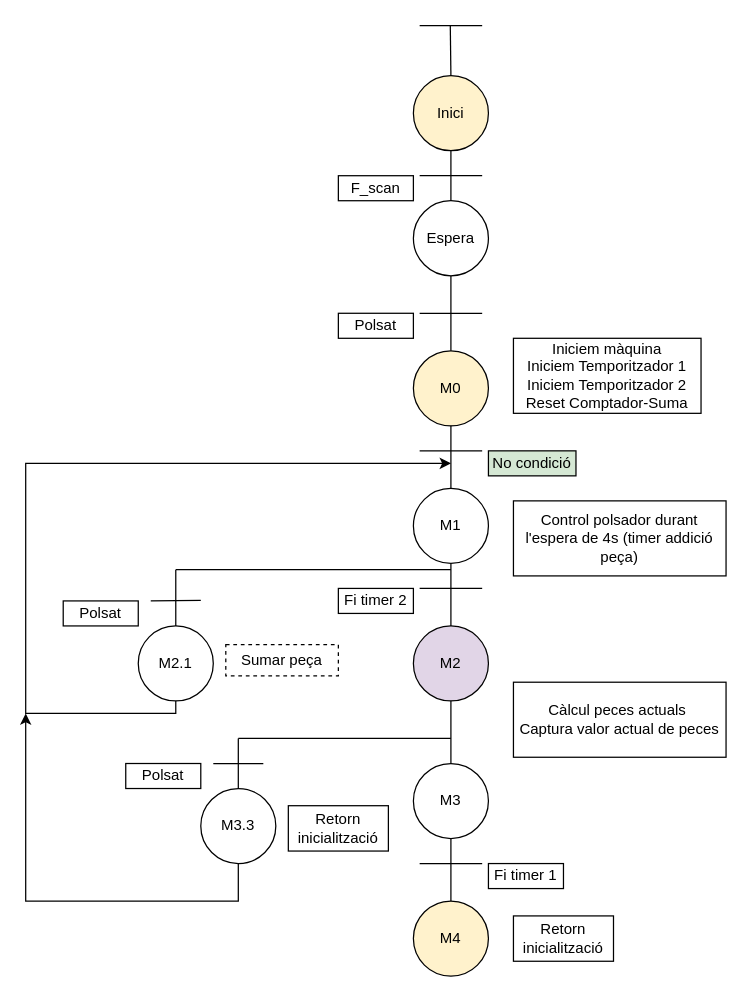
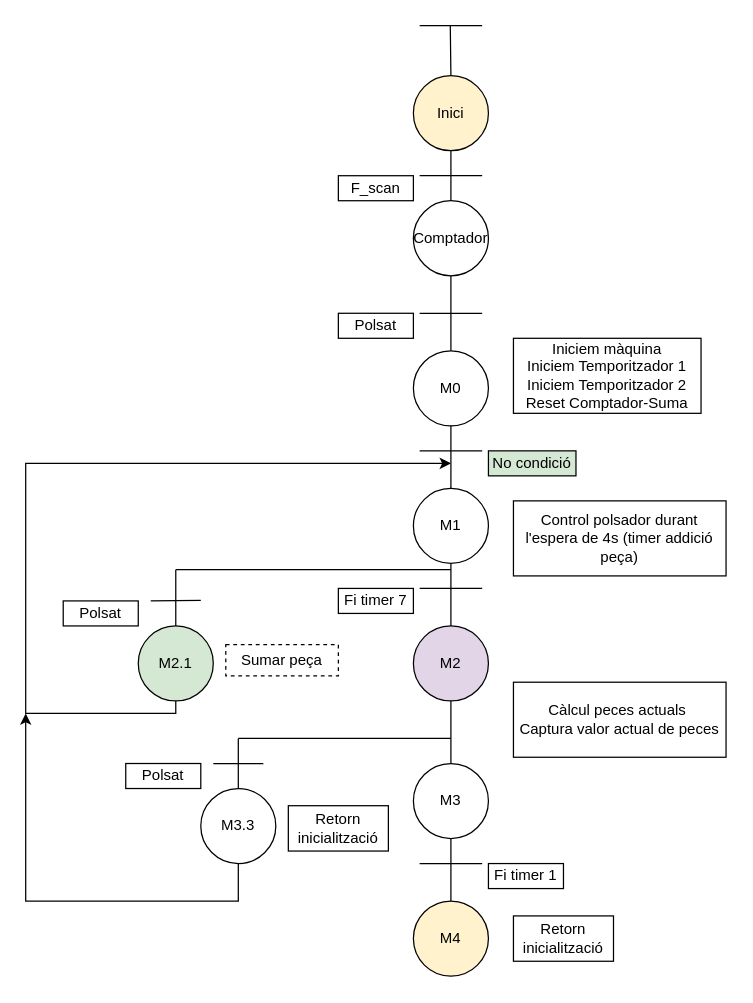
node "Espera": label "Espera" -> "Comptador"
node "M0": fillcolor #fff2cc -> #ffffff
node "Fi timer 2": label "Fi timer 2" -> "Fi timer 7"
node "M2.1": fillcolor #ffffff -> #d5e8d4
